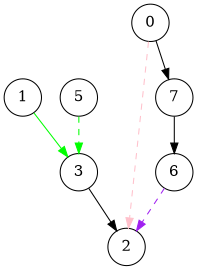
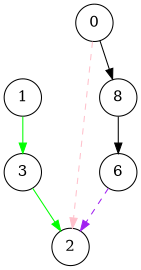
node "5": removed
node "7": label "7" -> "8"
edge "3" -> "2": color black -> green
